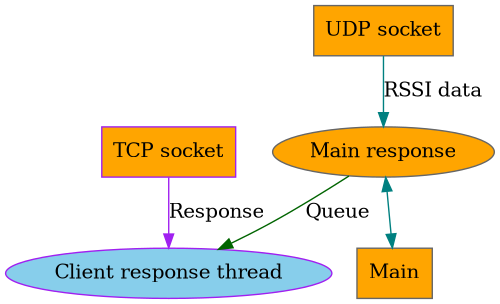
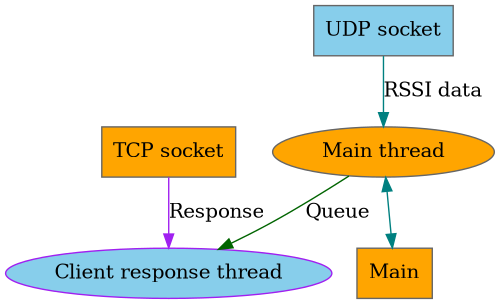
node "UDP socket": fillcolor orange -> skyblue
node "TCP socket": color purple -> gray40
node "Main response": label "Main response" -> "Main thread"
